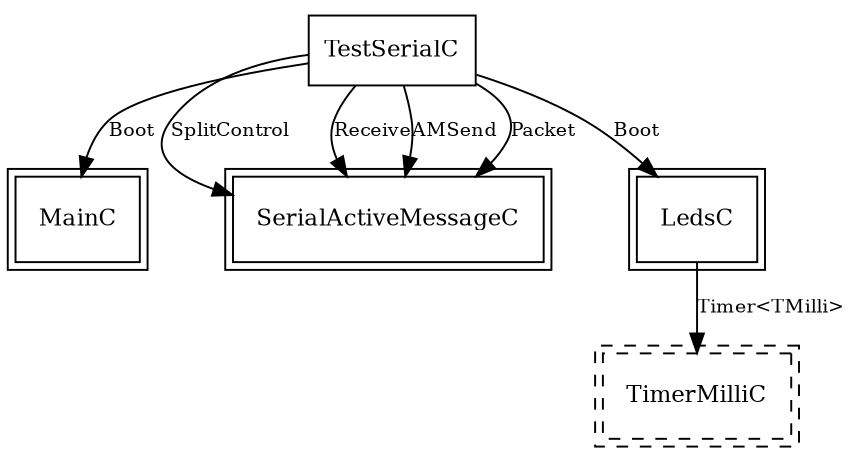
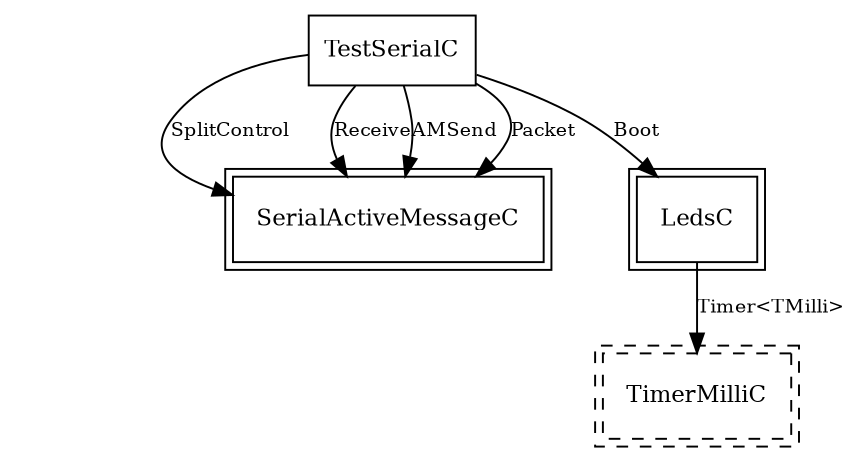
node "MainC": removed
